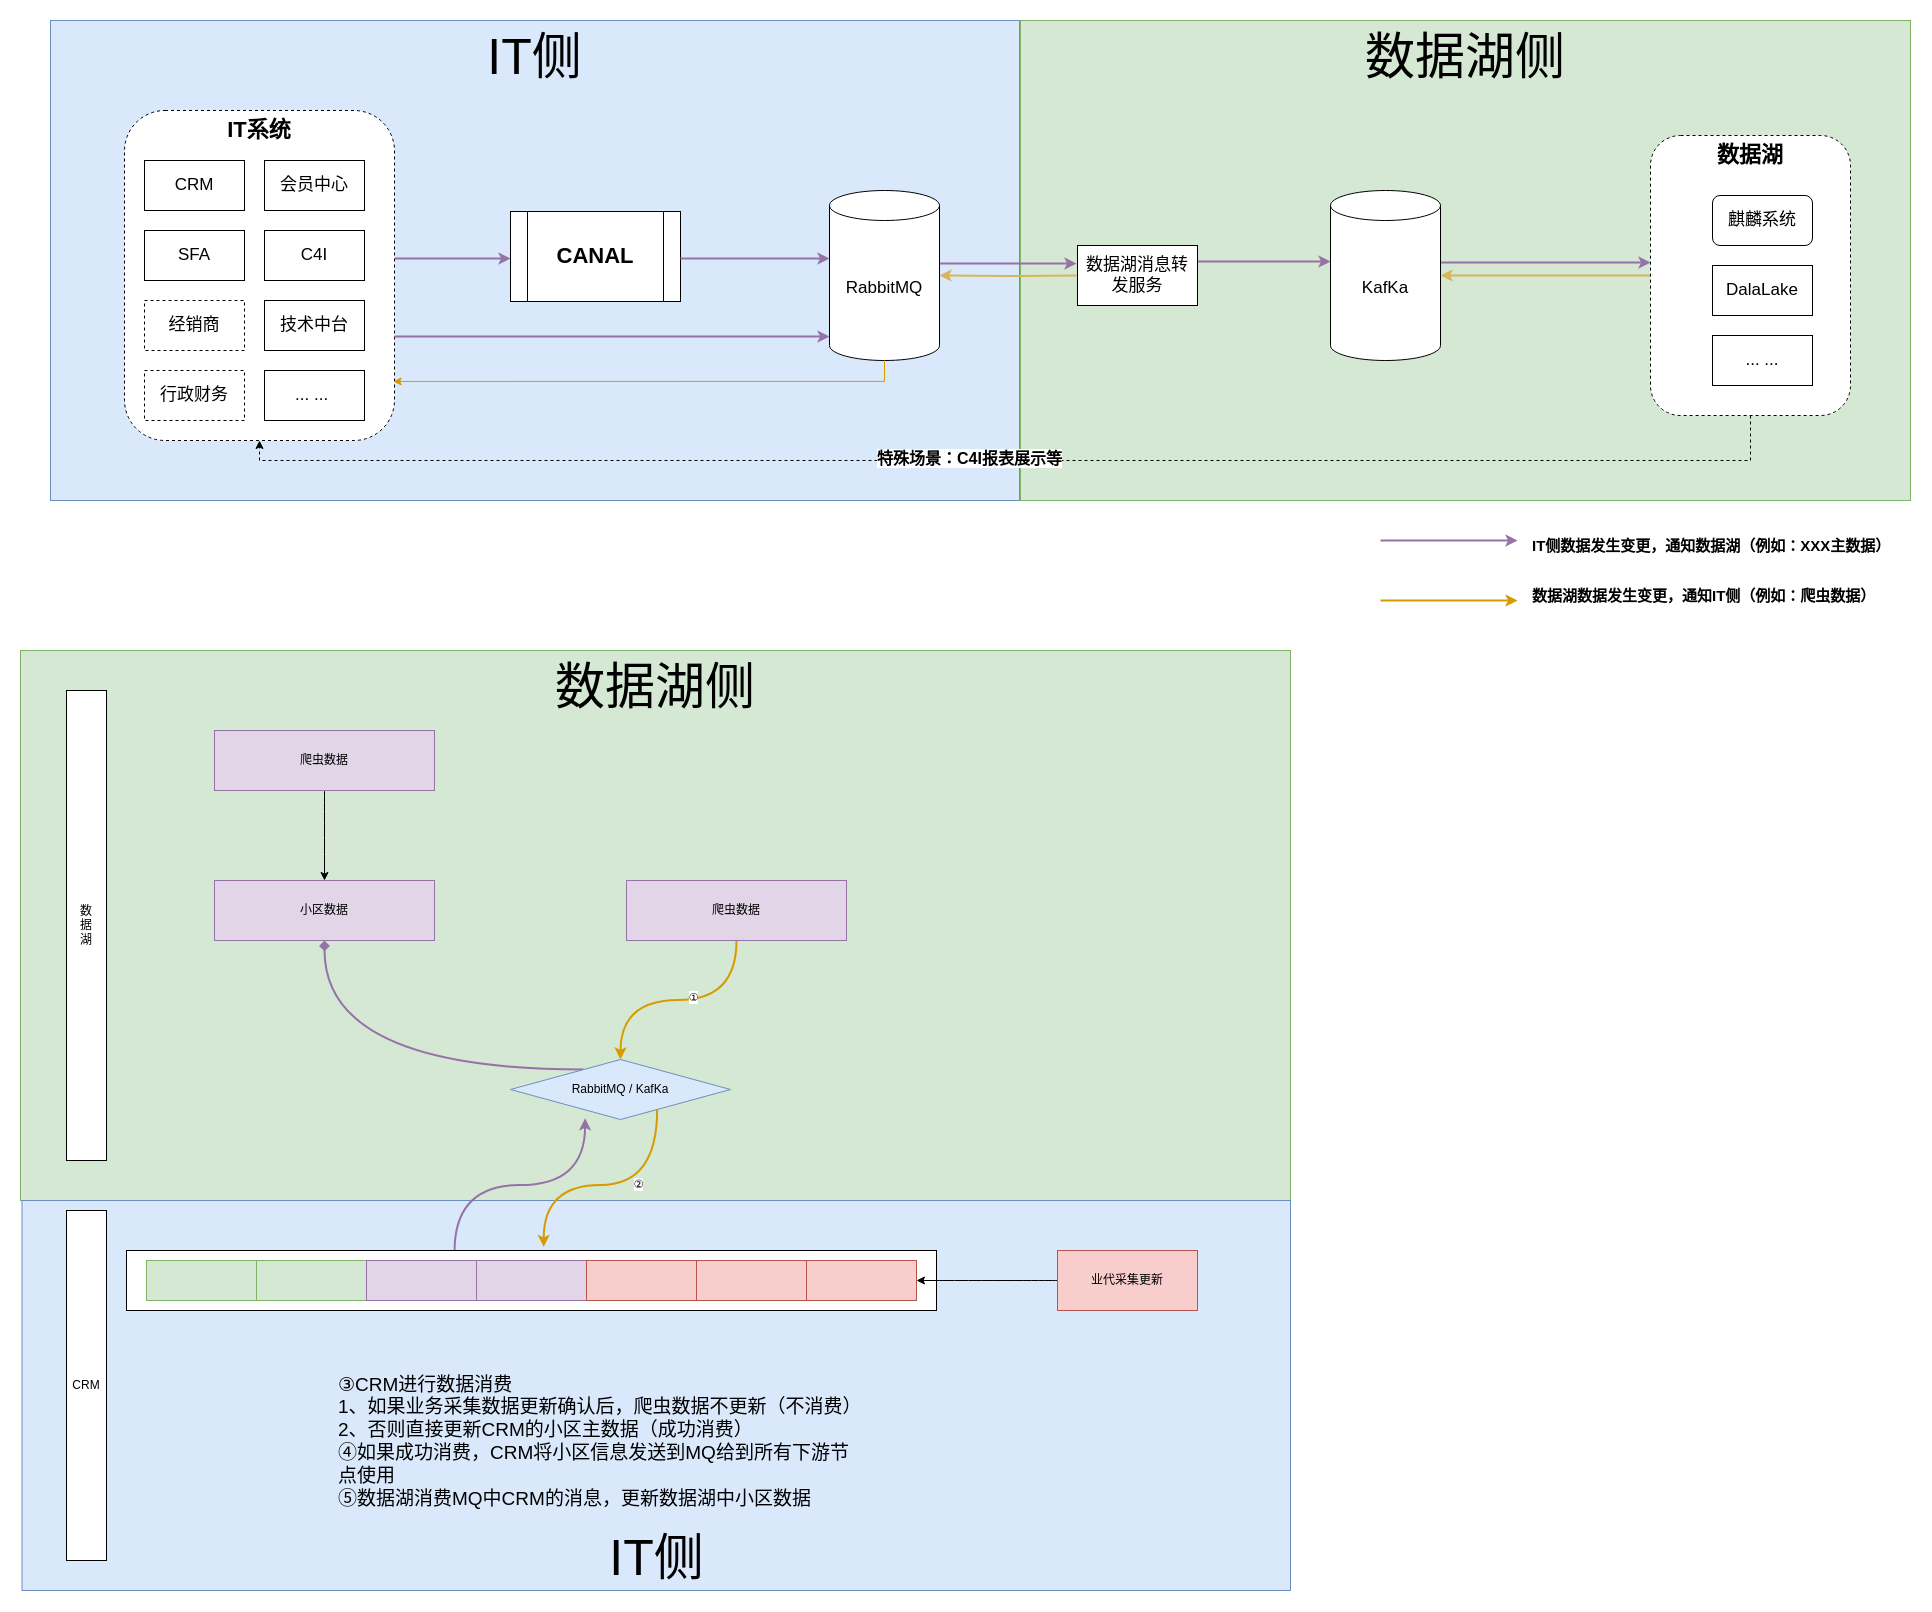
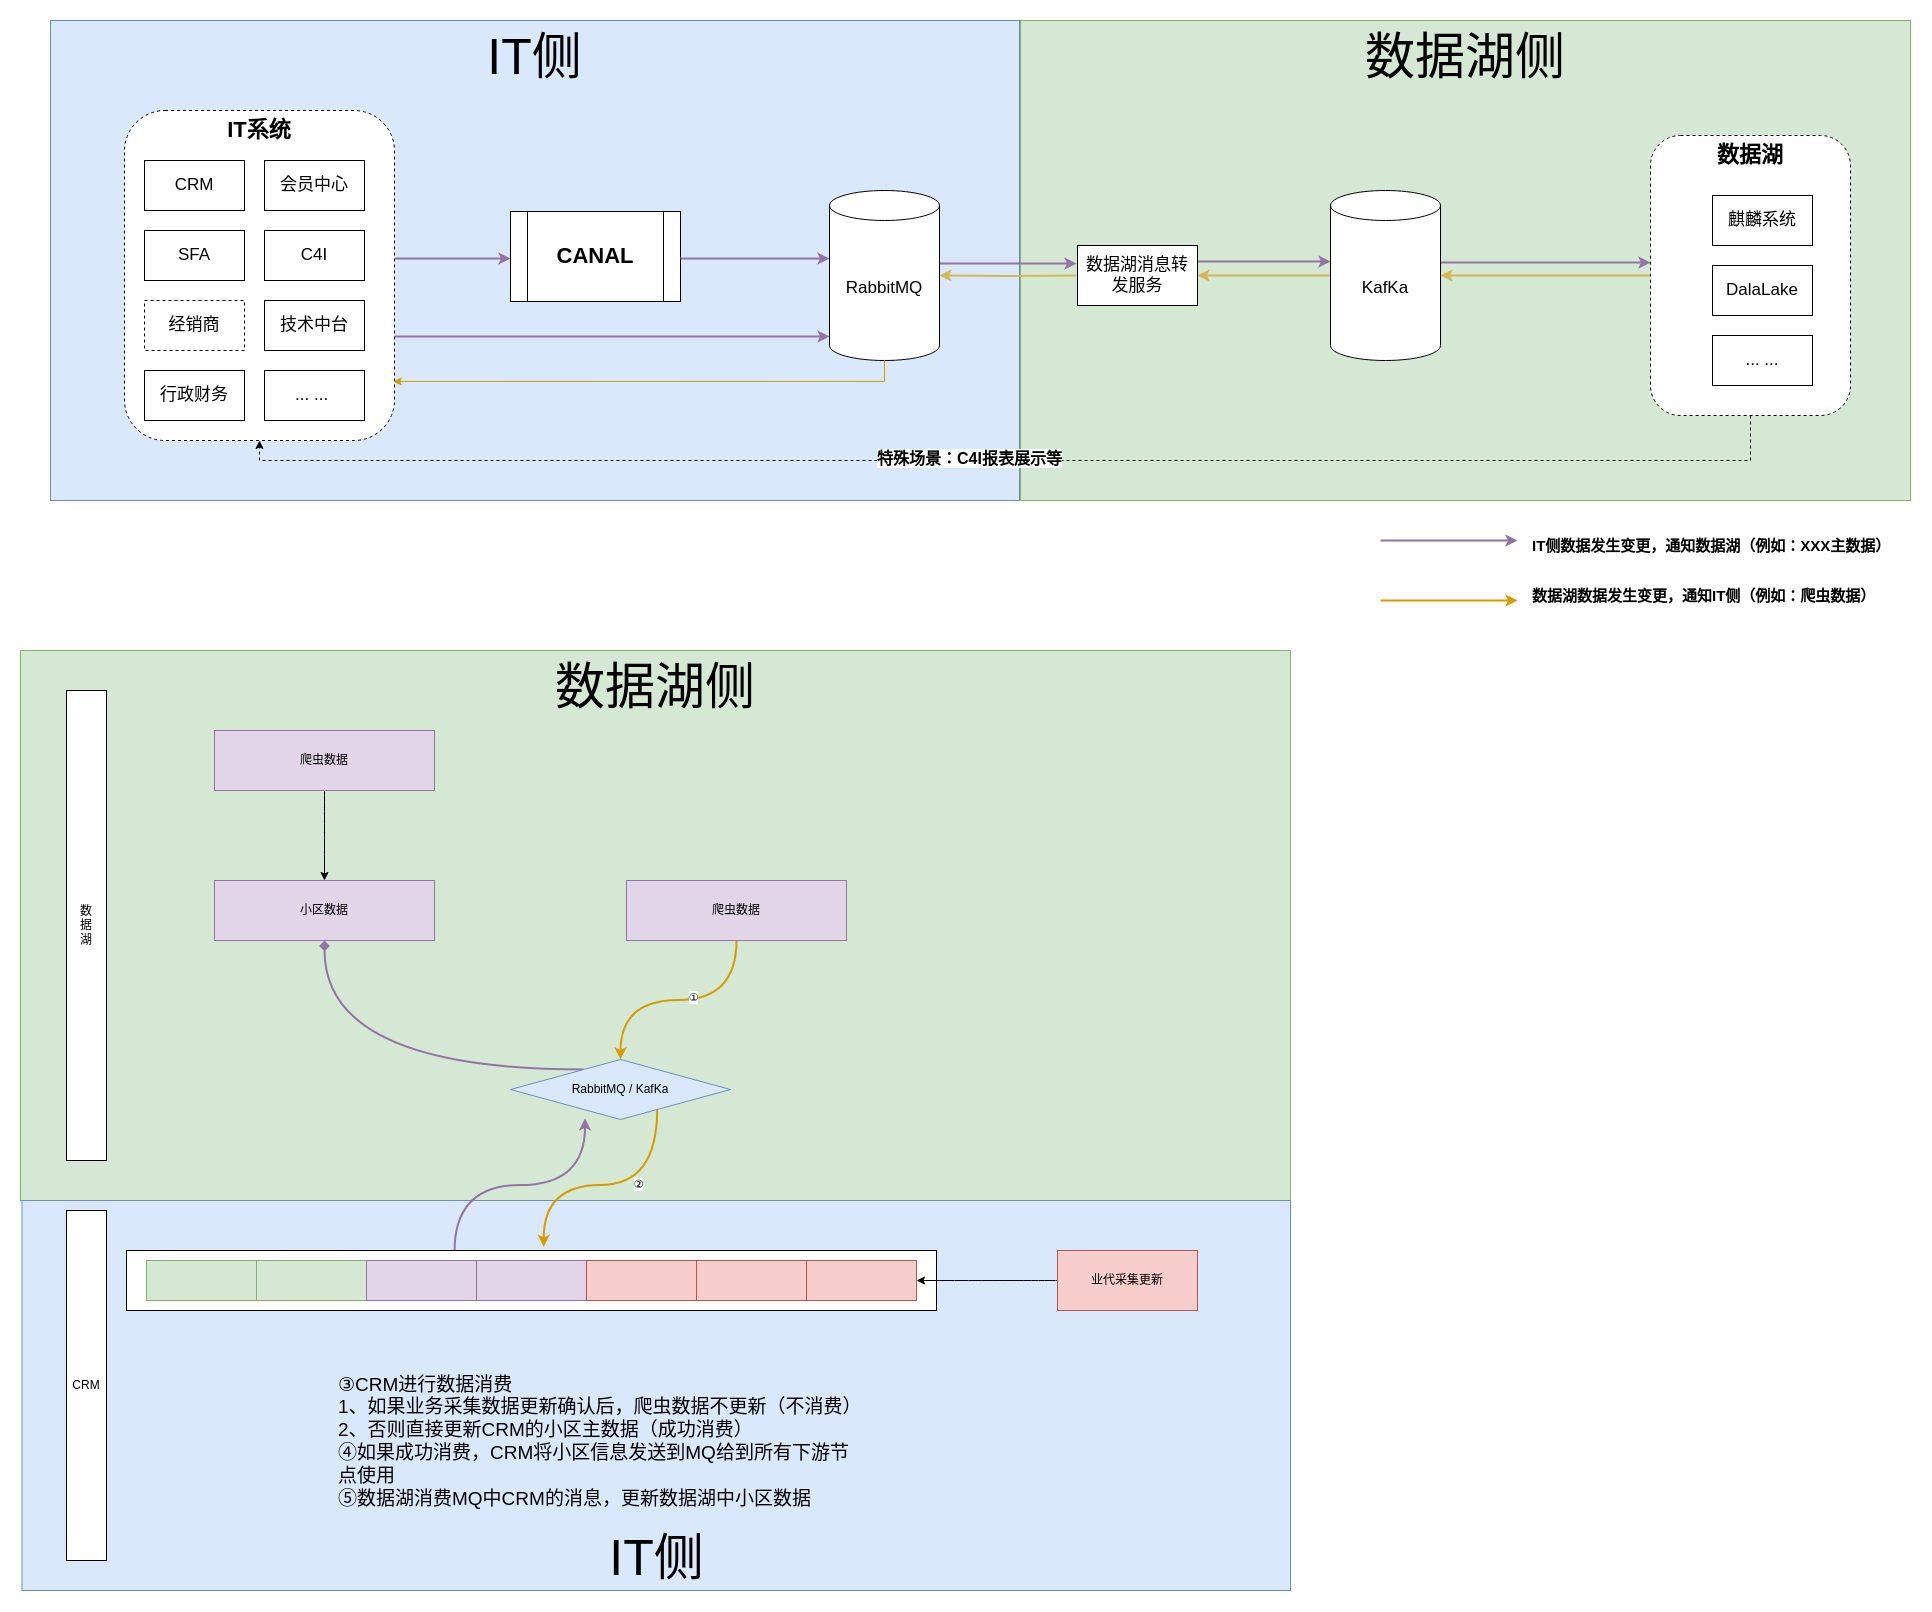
node "麒麟系统": shape rounded rectangle -> rectangle
edge "KafKa" -> "数据湖消息转发服务": added
node "行政财务": style dashed -> solid
